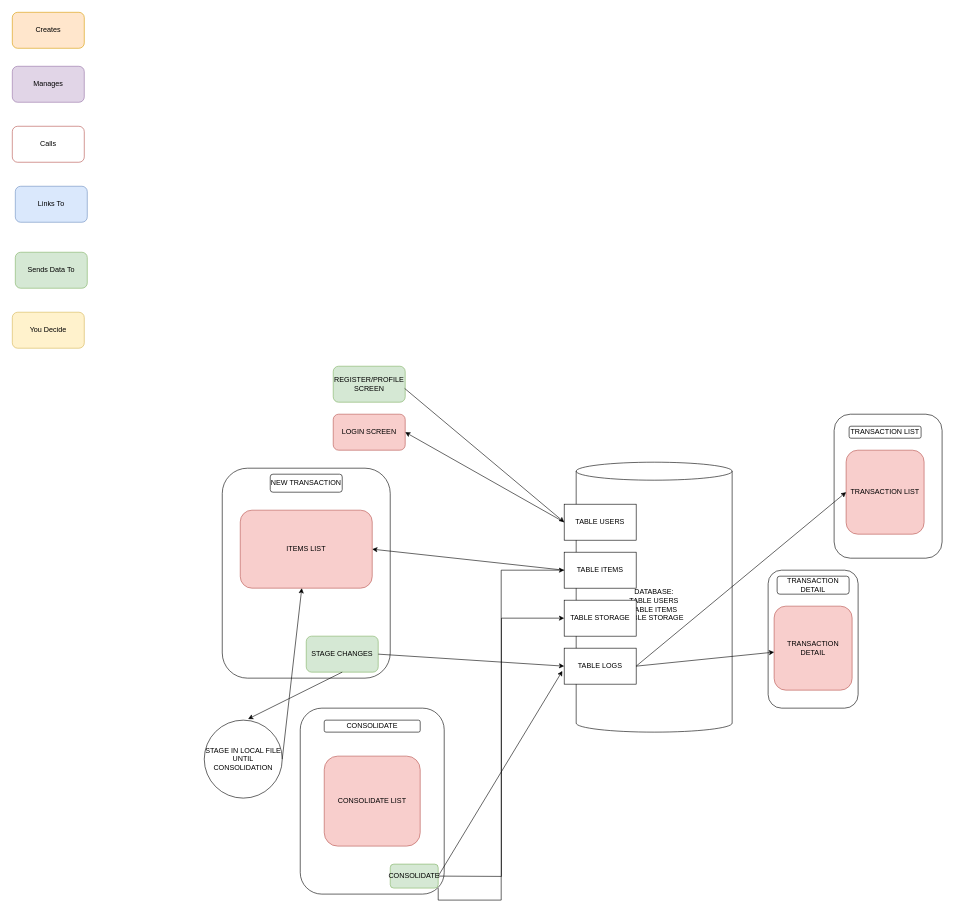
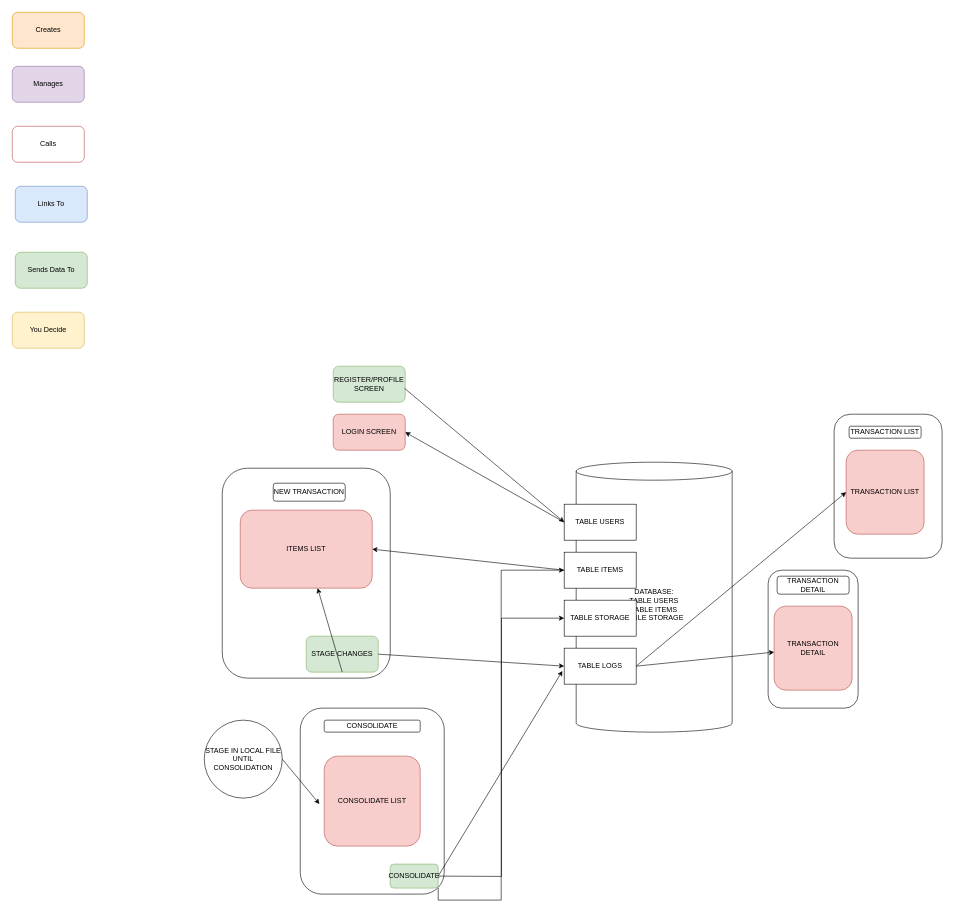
node "NEW TRANSACTION": moved (306, 483) -> (309, 492)
edge "STAGE IN LOCAL FILE UNTIL CONSOLIDATION" -> "ITEMS LIST": now "STAGE IN LOCAL FILE UNTIL CONSOLIDATION" -> "CONSOLIDATE LIST"
edge "STAGE CHANGES" -> "STAGE IN LOCAL FILE UNTIL CONSOLIDATION": now "STAGE CHANGES" -> "ITEMS LIST"
